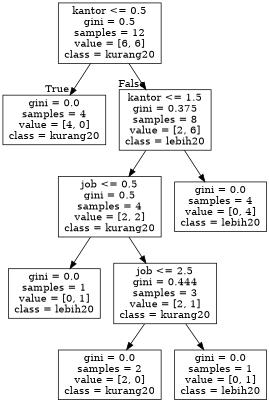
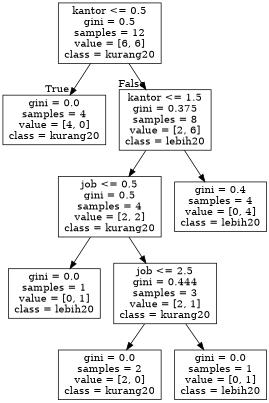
node "gini = 0.0 samples = 4 value = [0, 4] class = lebih20": label "gini = 0.0 samples = 4 value = [0, 4] class = lebih20" -> "gini = 0.4 samples = 4 value = [0, 4] class = lebih20"
